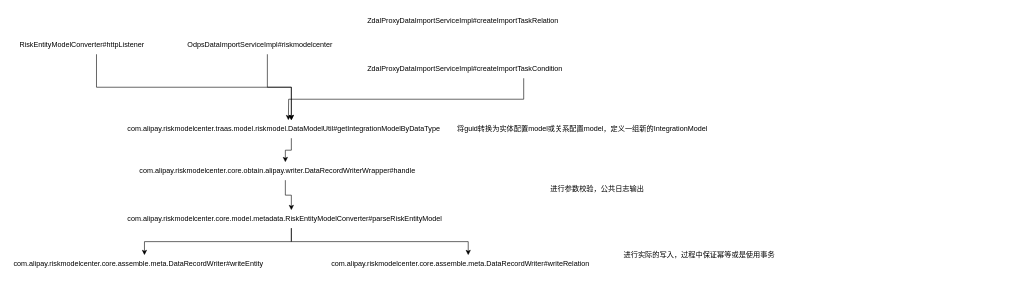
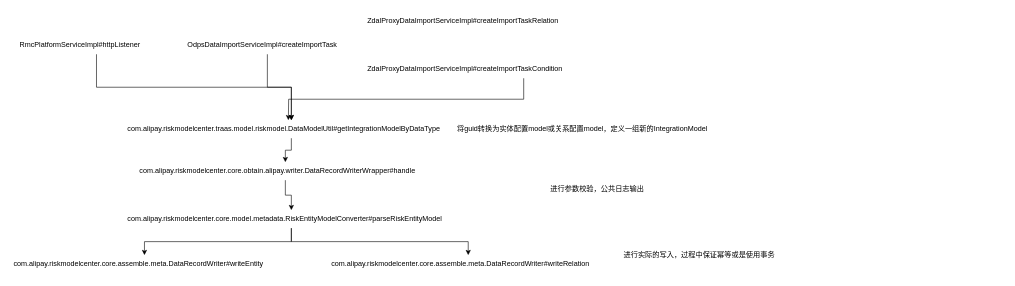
node "RiskEntityModelConverter#httpListener": label "RiskEntityModelConverter#httpListener" -> "RmcPlatformServiceImpl#httpListener"
node "OdpsDataImportServiceImpl#riskmodelcenter": label "OdpsDataImportServiceImpl#riskmodelcenter" -> "OdpsDataImportServiceImpl#createImportTask"
